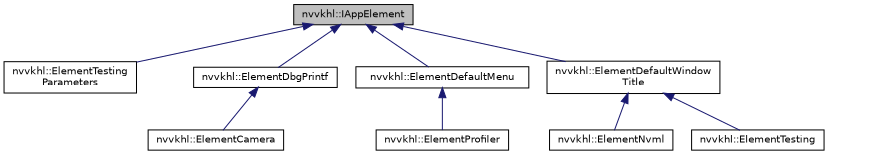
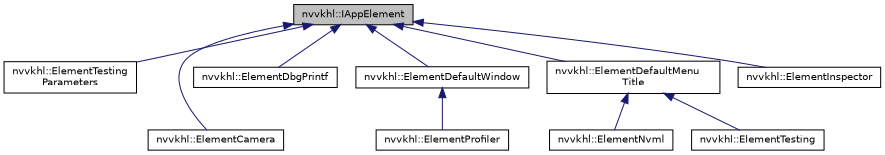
node "nvvkhl::ElementDefaultMenu": label "nvvkhl::ElementDefaultMenu" -> "nvvkhl::ElementDefaultWindow"
node "nvvkhl::ElementDefaultWindow Title": label "nvvkhl::ElementDefaultWindow Title" -> "nvvkhl::ElementDefaultMenu Title"
node "nvvkhl::ElementInspector": added
edge "nvvkhl::ElementCamera" -> "nvvkhl::ElementDbgPrintf": now "nvvkhl::ElementCamera" -> "nvvkhl::IAppElement"
